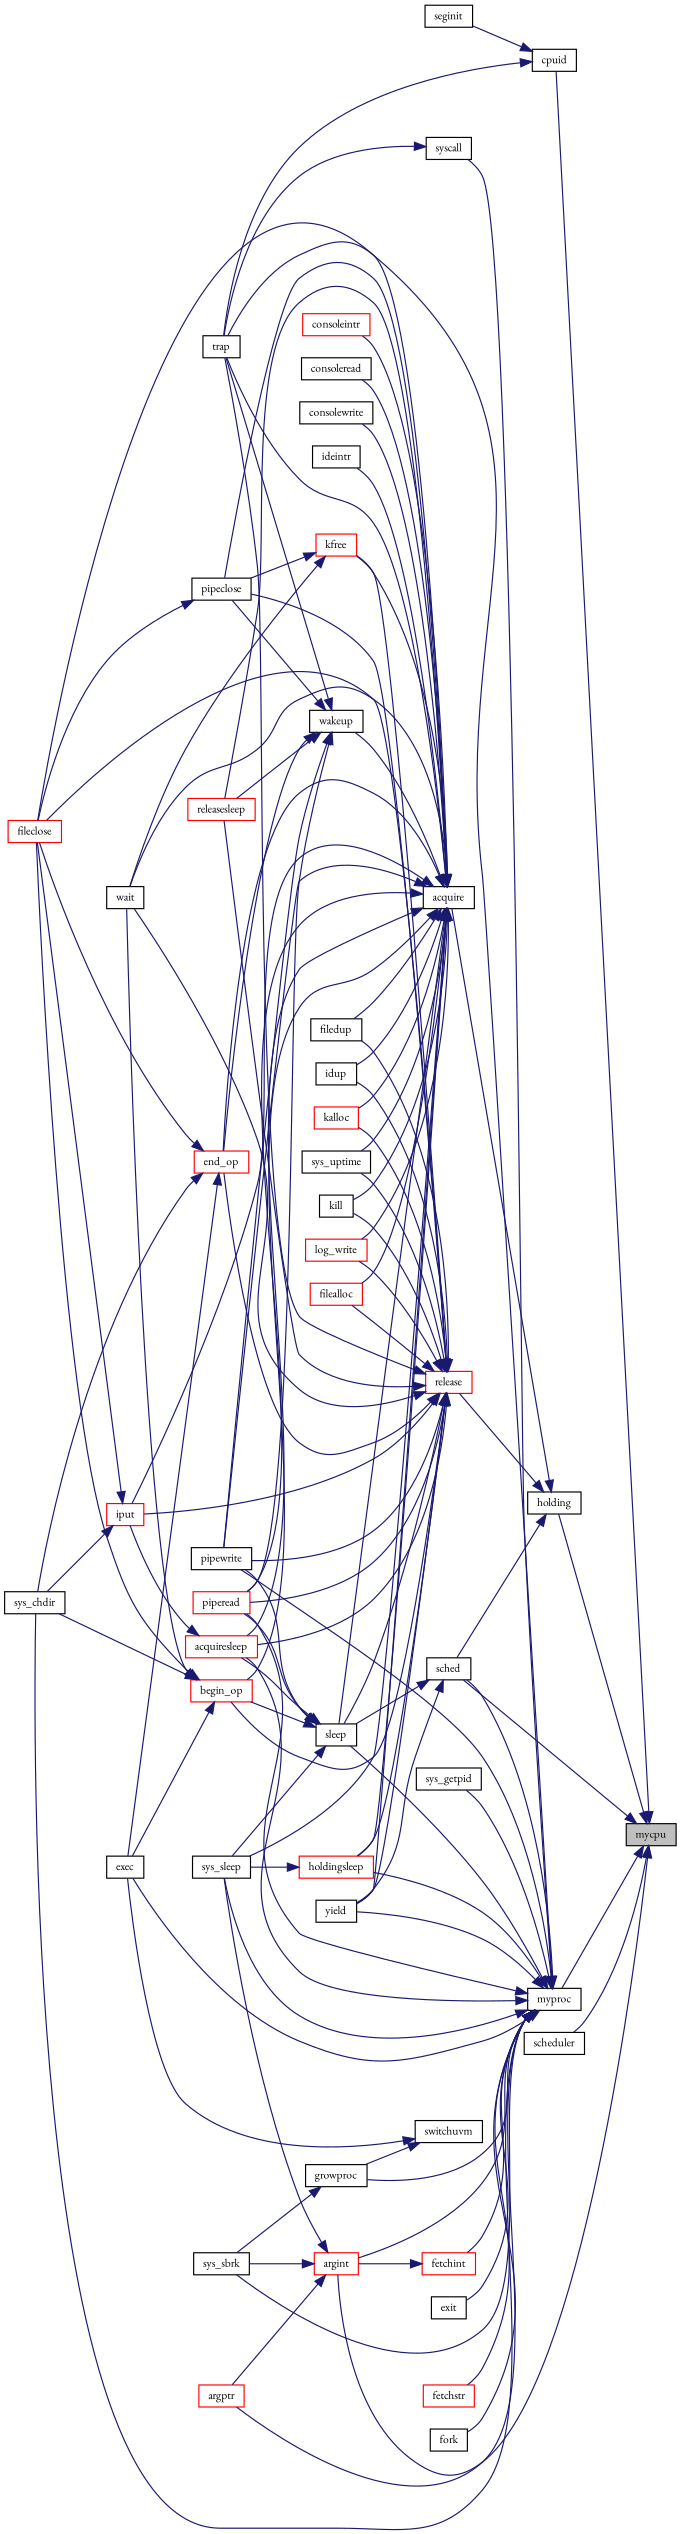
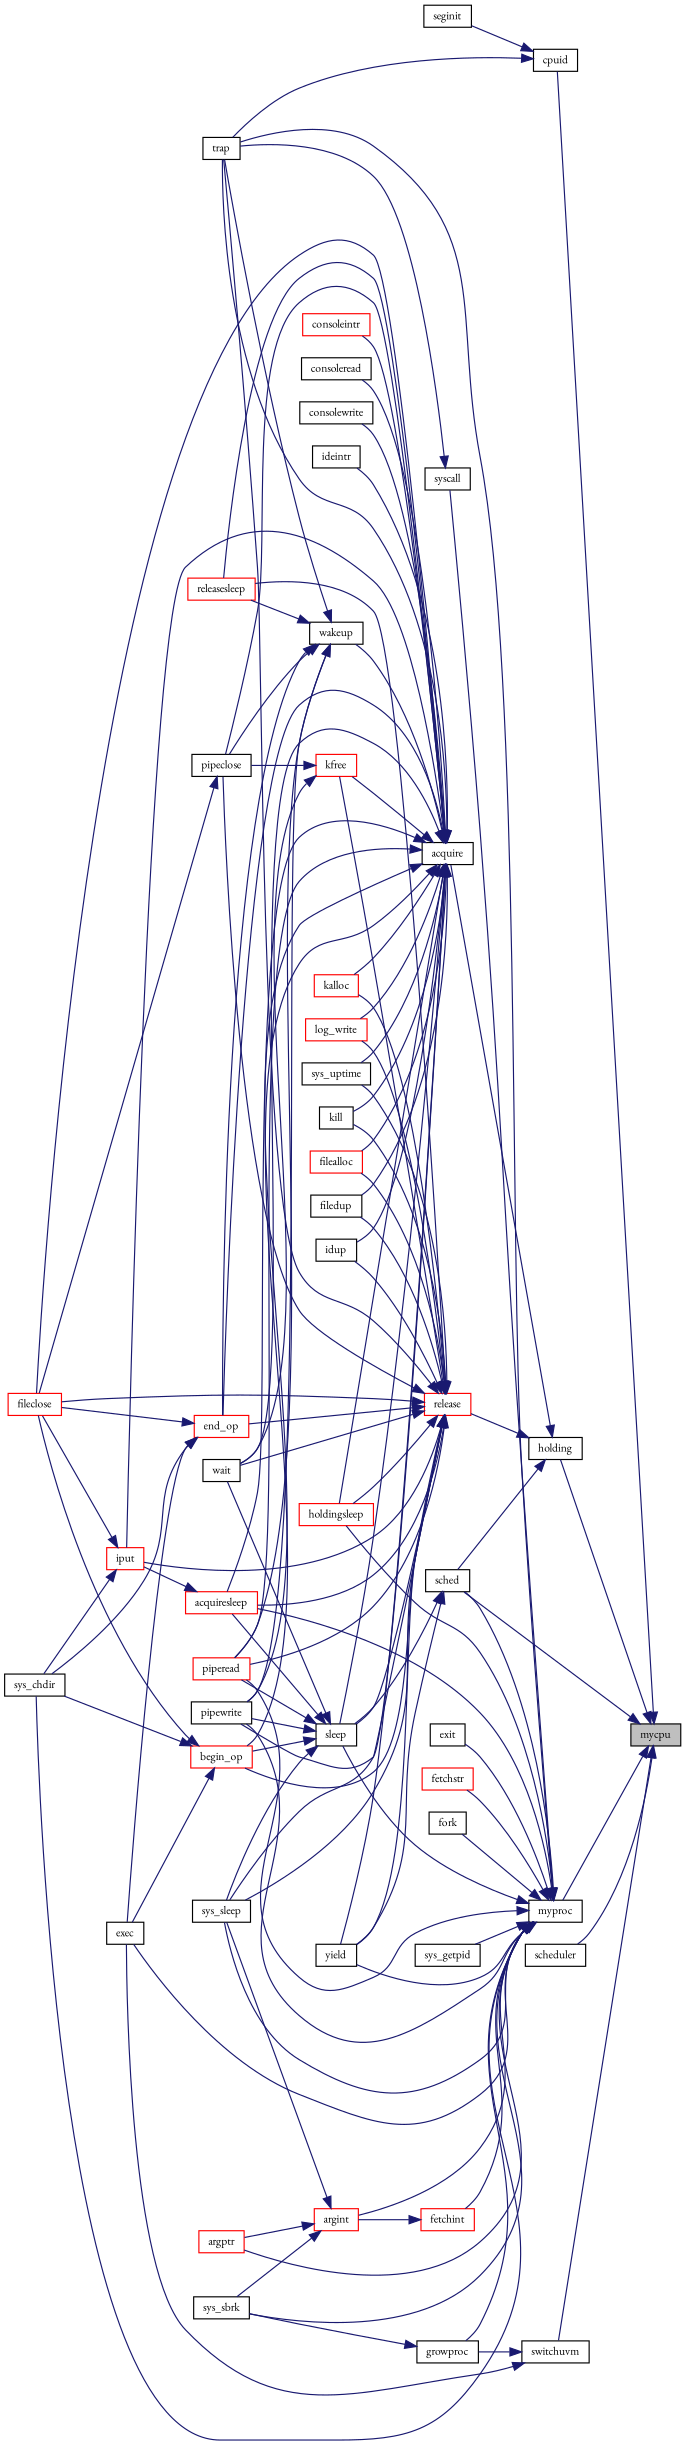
edge "wait" -> "begin_op": now "wait" -> "sleep"
edge "sys_sleep" -> "holdingsleep": now "sys_sleep" -> "release"
edge "argint" -> "mycpu": now "switchuvm" -> "mycpu"
